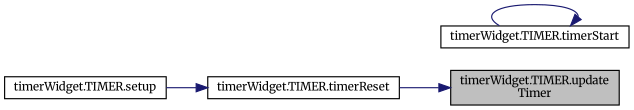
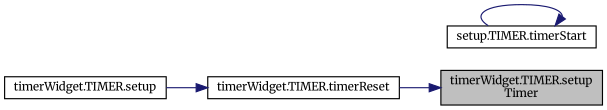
node "timerWidget.TIMER.timerStart": label "timerWidget.TIMER.timerStart" -> "setup.TIMER.timerStart"
node "timerWidget.TIMER.update Timer": label "timerWidget.TIMER.update Timer" -> "timerWidget.TIMER.setup Timer"
